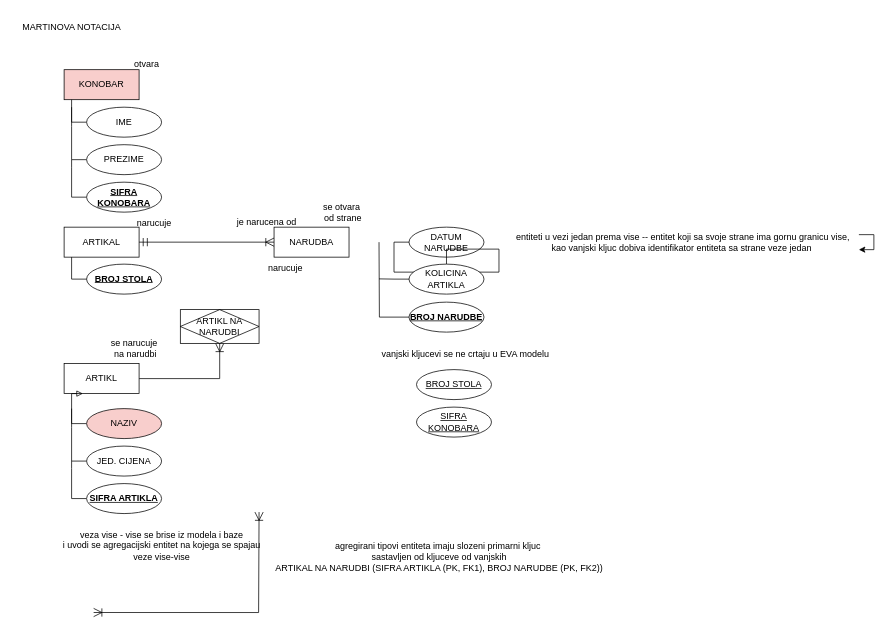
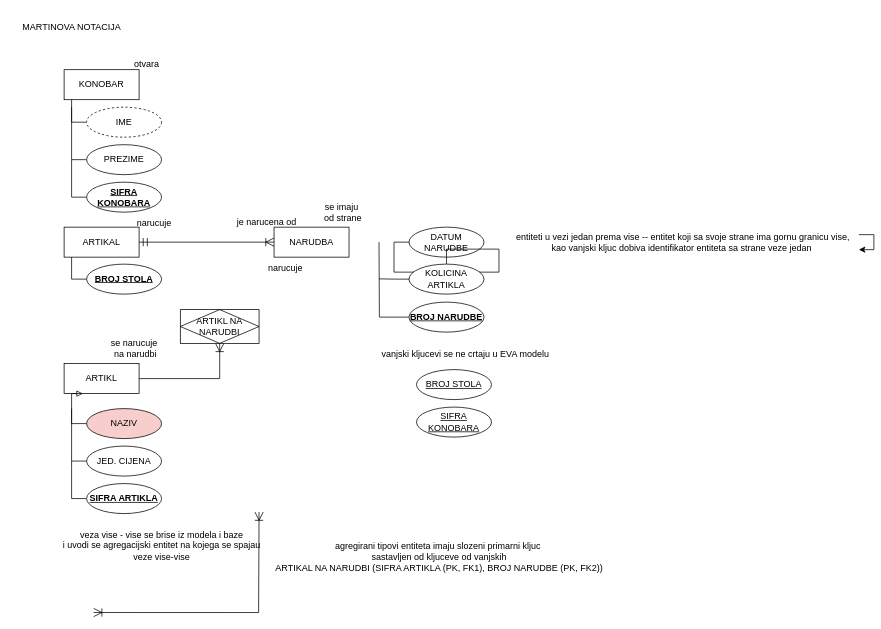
node "KONOBAR": fillcolor #f8cecc -> #ffffff
node "IME": style solid -> dashed
node "se otvara od strane": label "se otvara od strane" -> "se imaju od strane"
